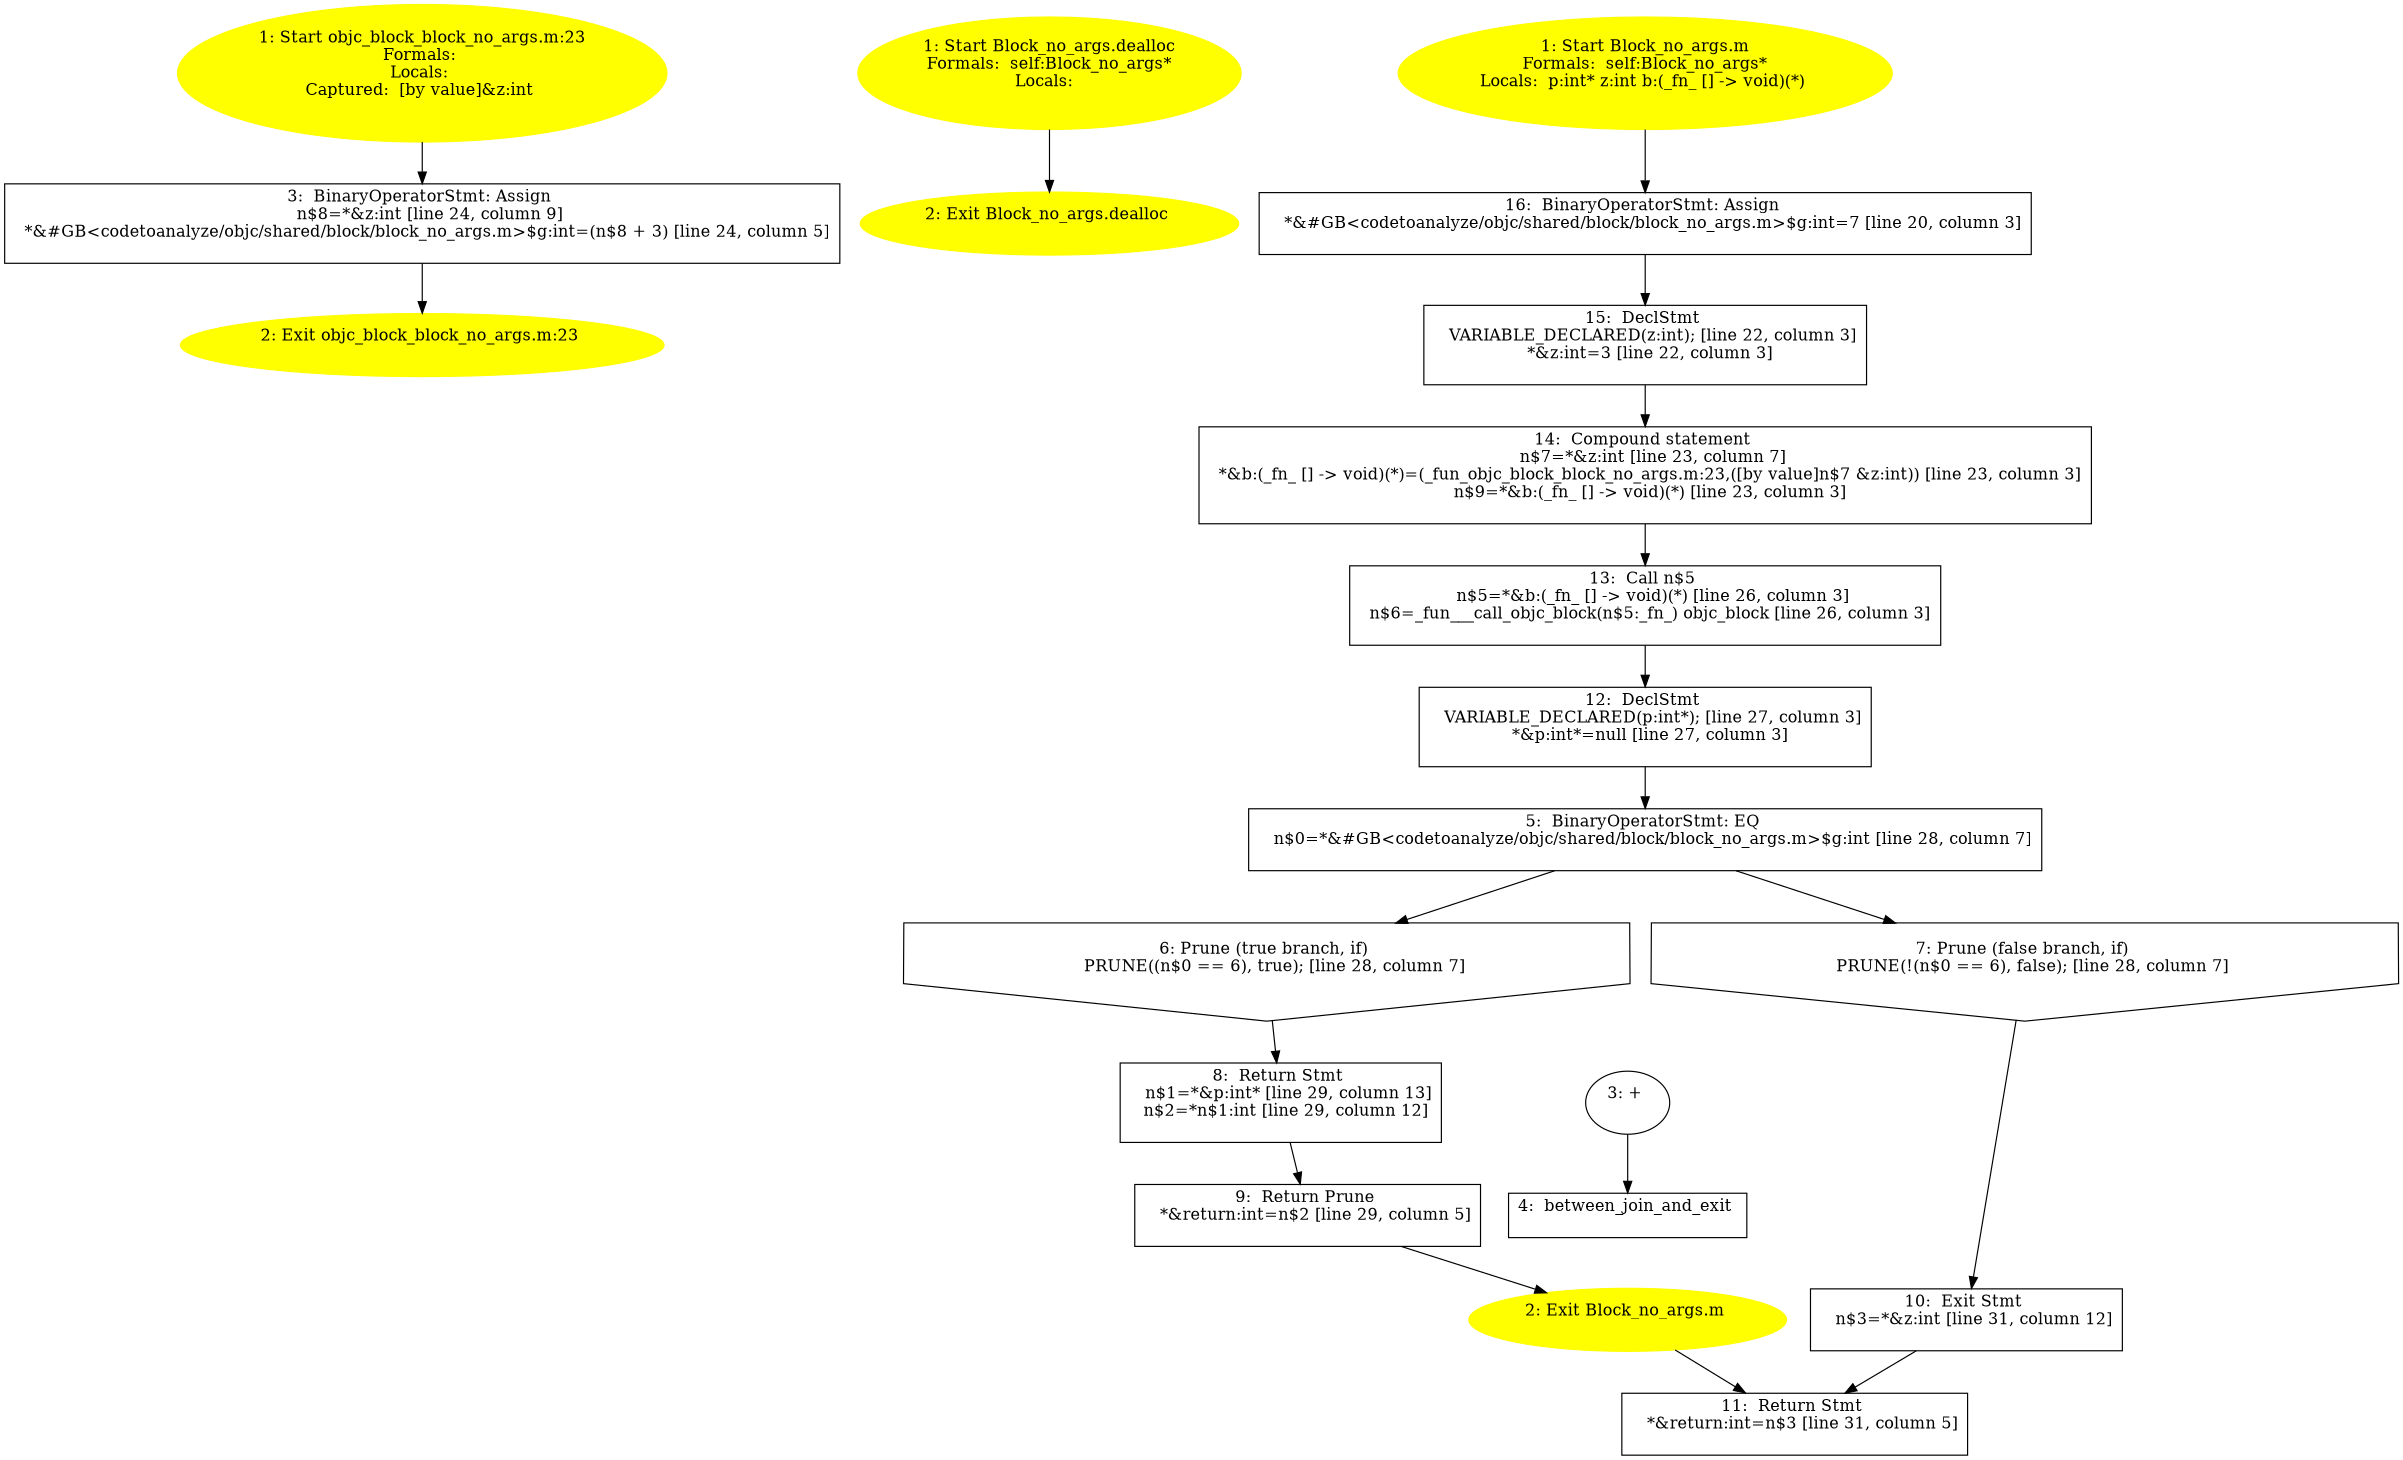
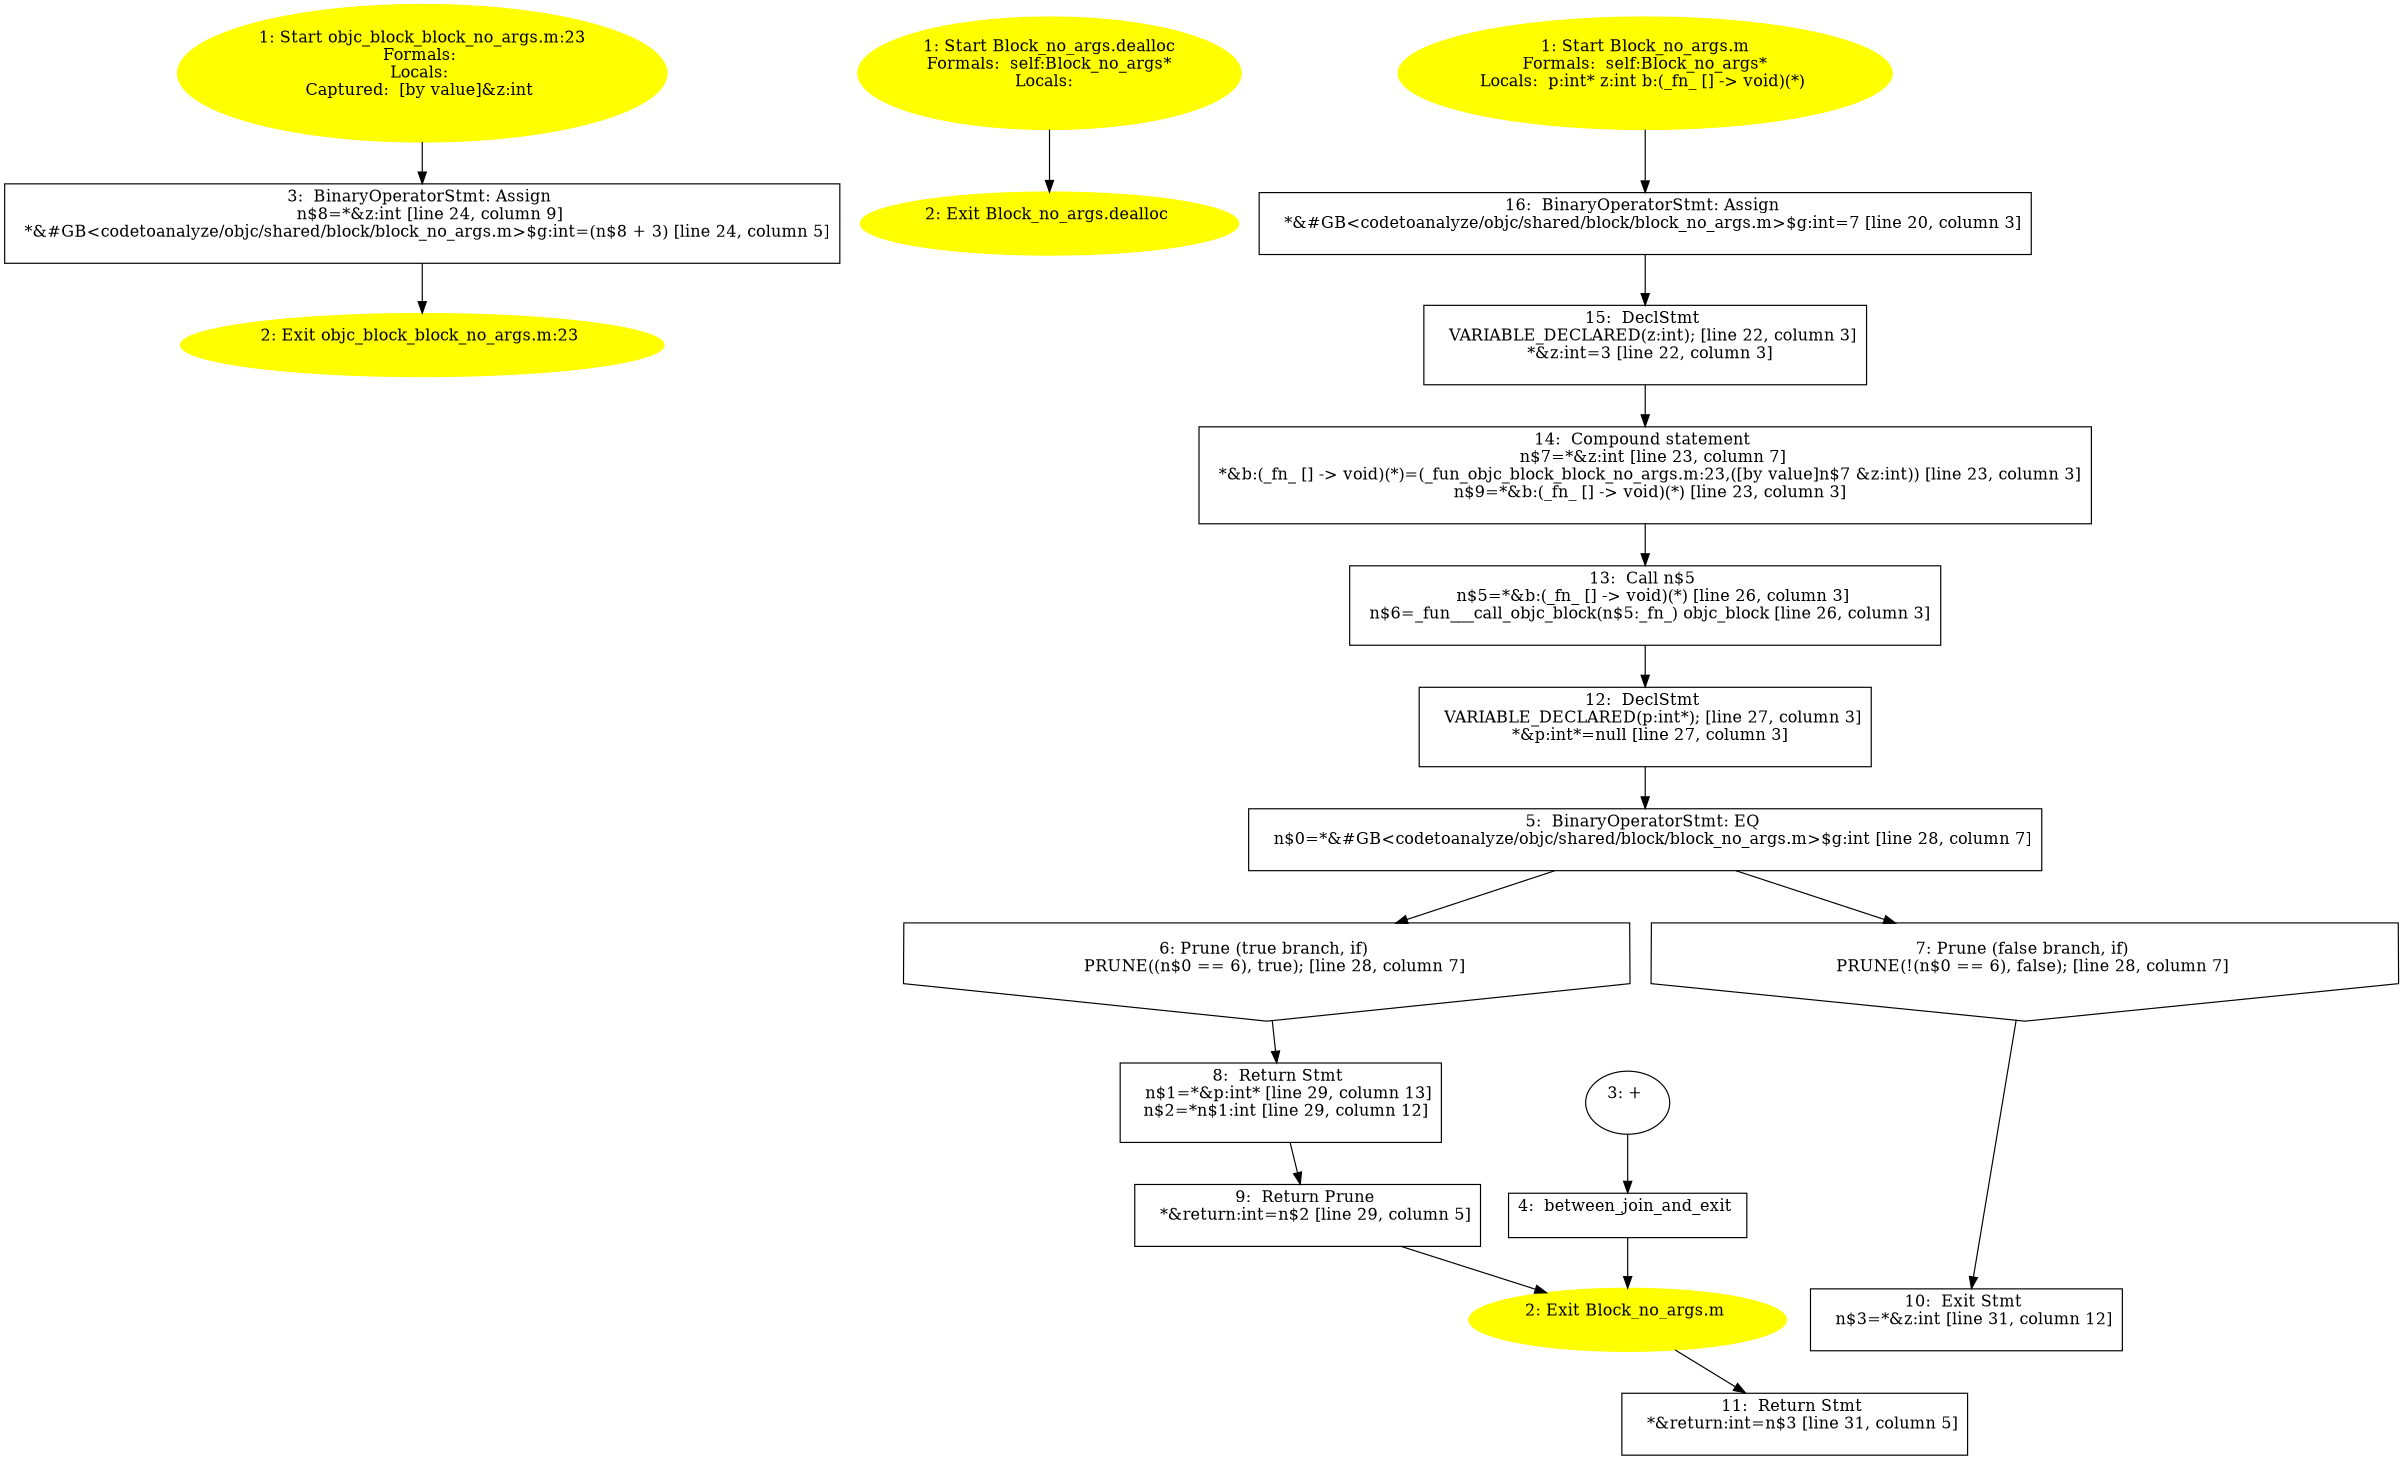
edge "4:  between_join_and_exit" -> "2: Exit Block_no_args.m": added
edge "10:  Exit Stmt n$3=*&z:int [line 31, column 12]" -> "11:  Return Stmt *&return:int=n$3 [line 31, column 5]": removed
